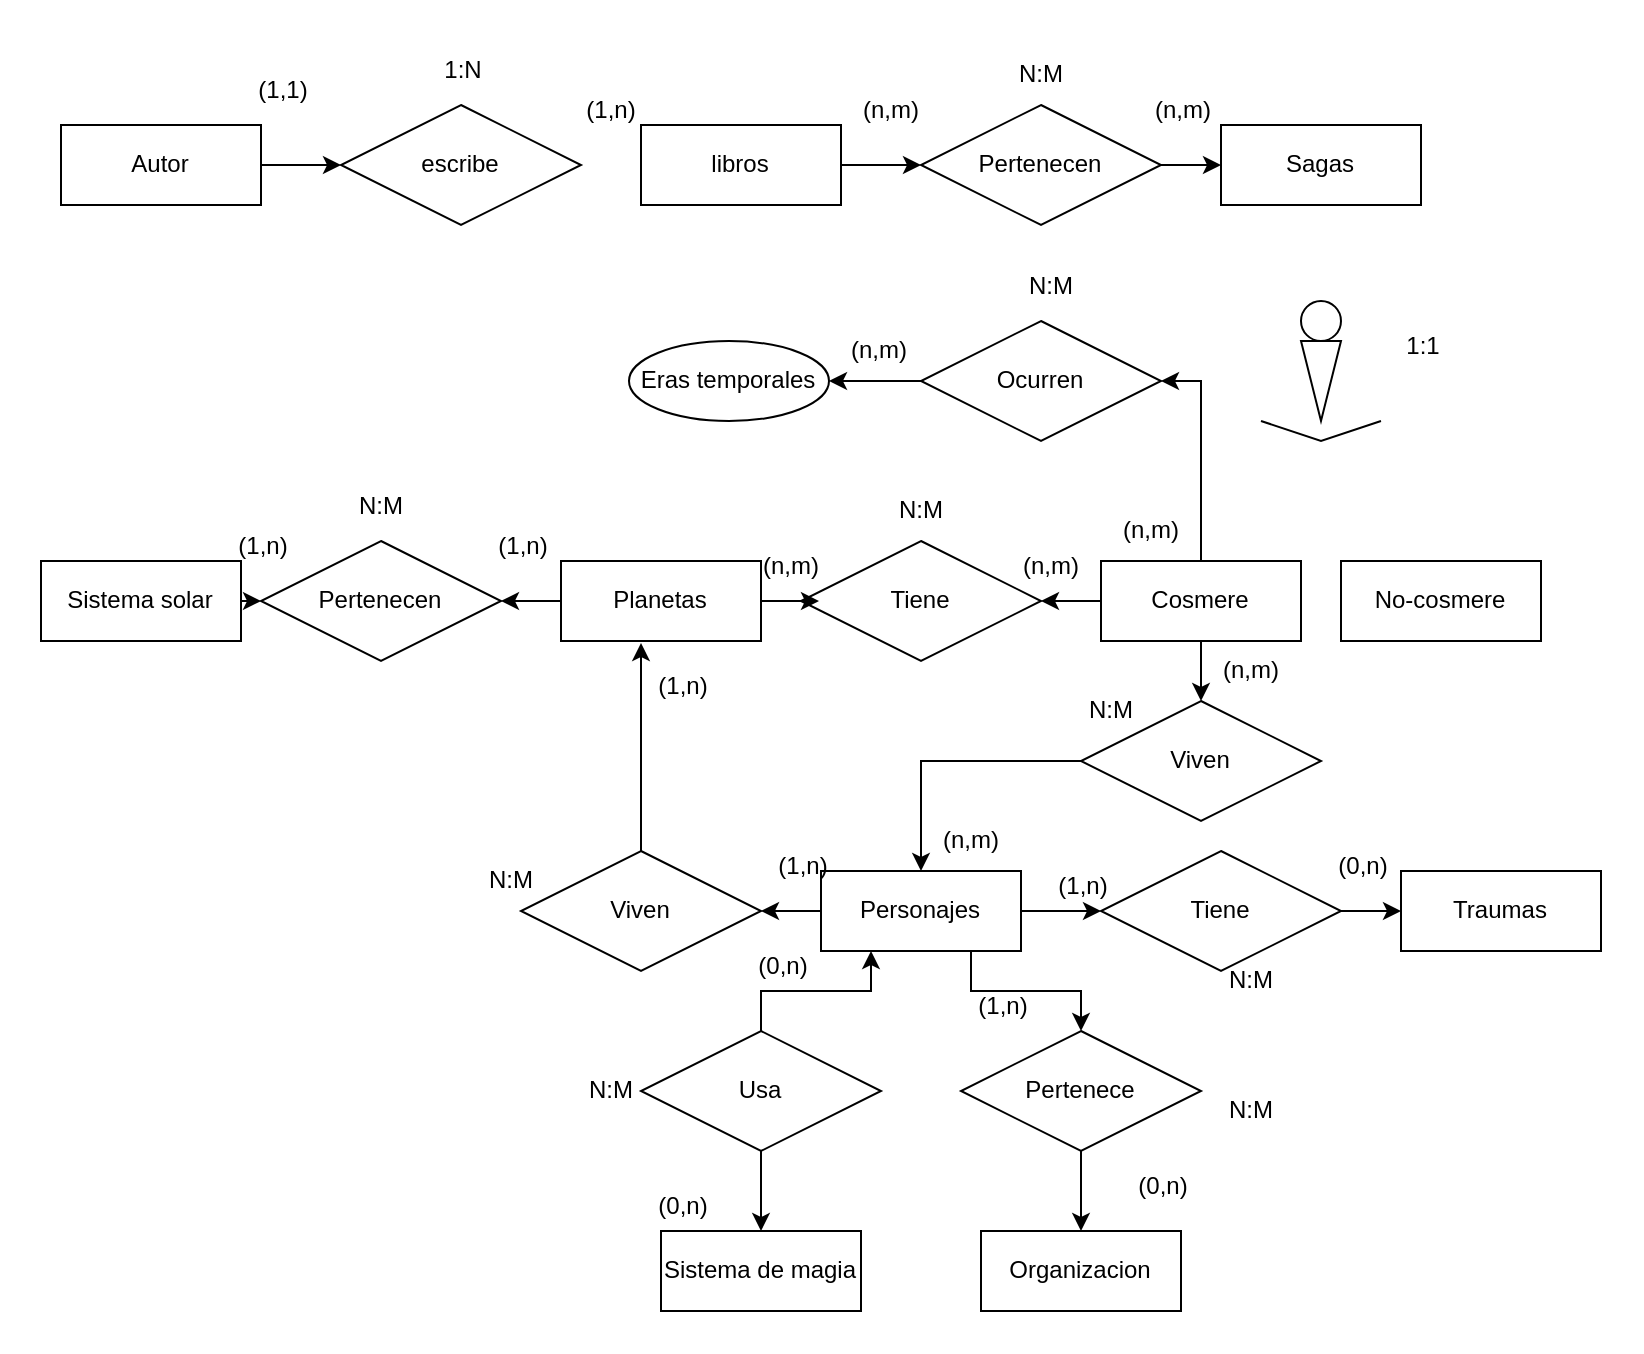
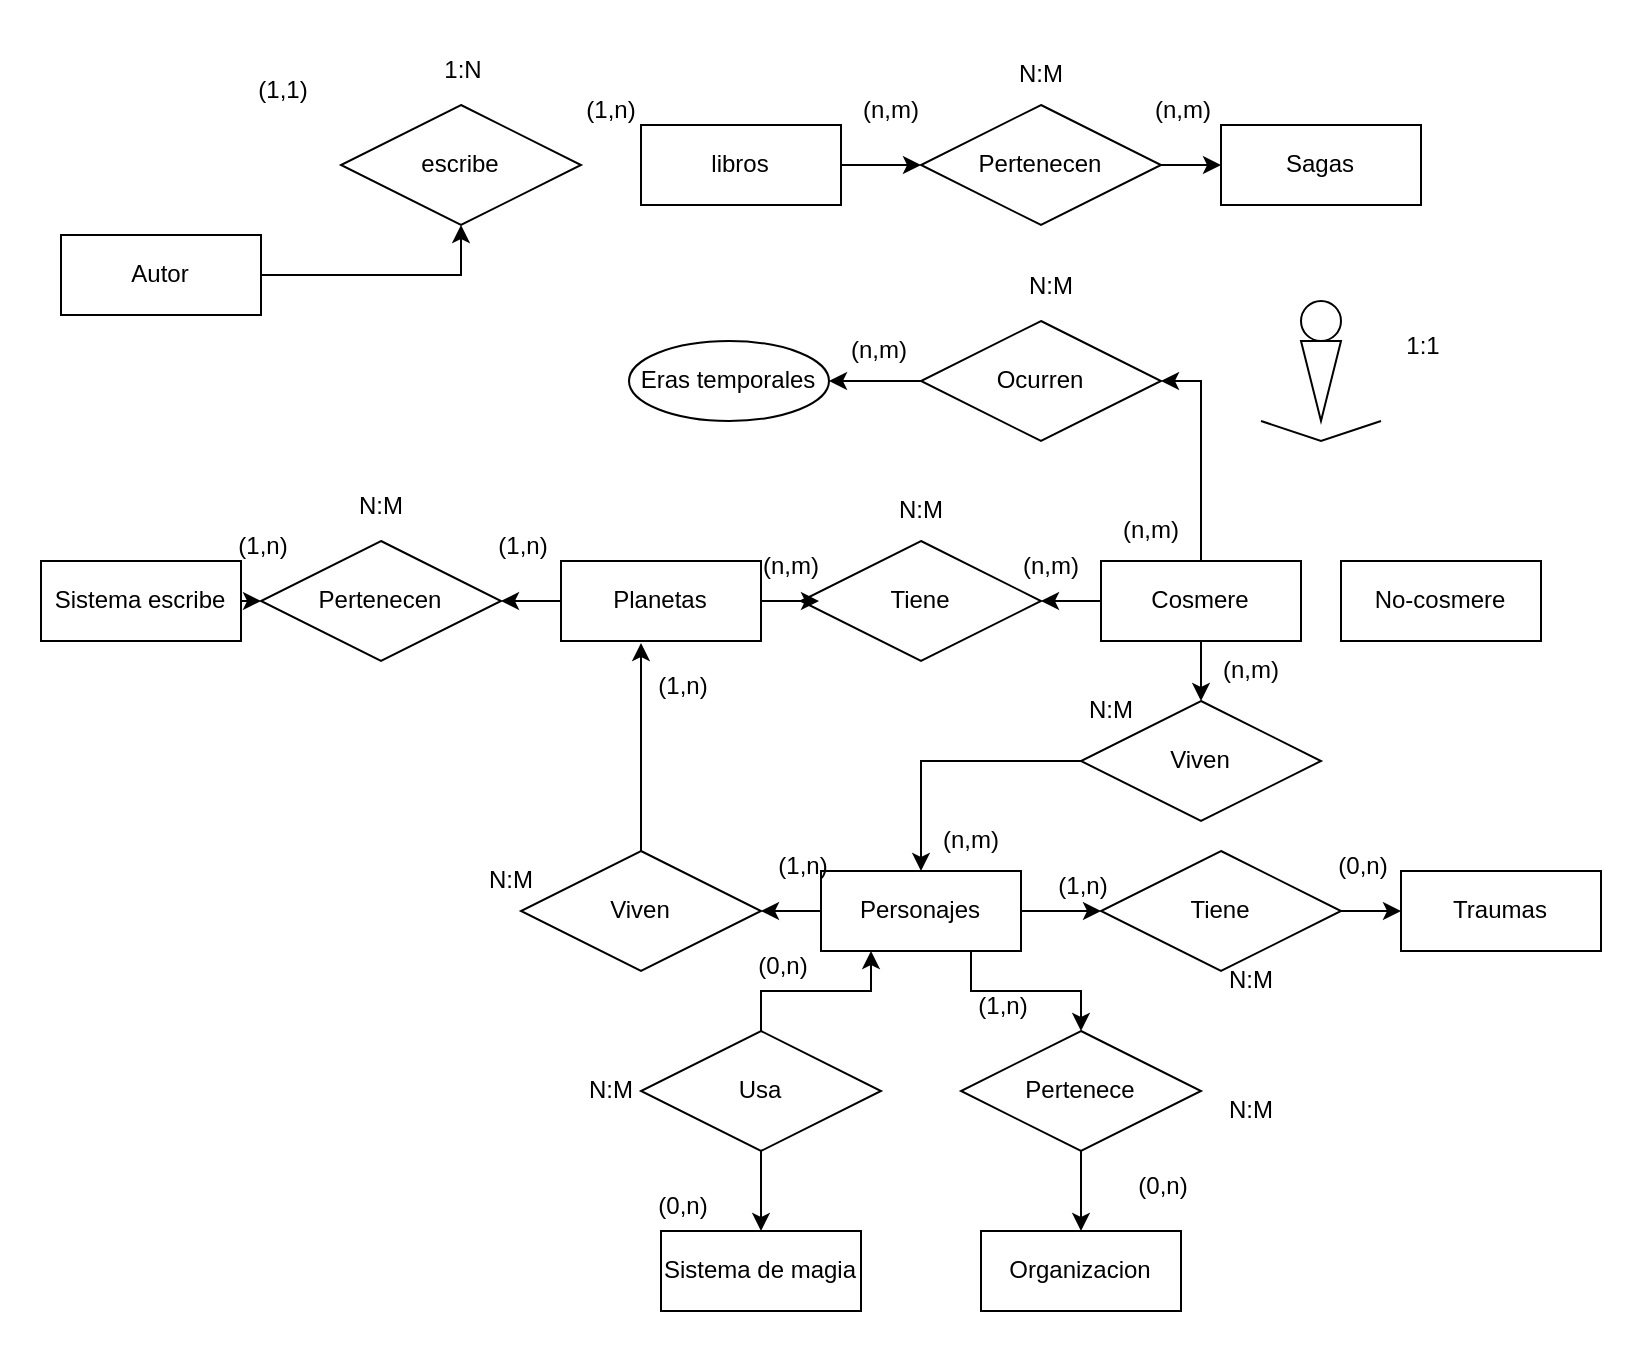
node "Autor": moved (161, 165) -> (161, 275)
node "Sistema solar": label "Sistema solar" -> "Sistema escribe"
